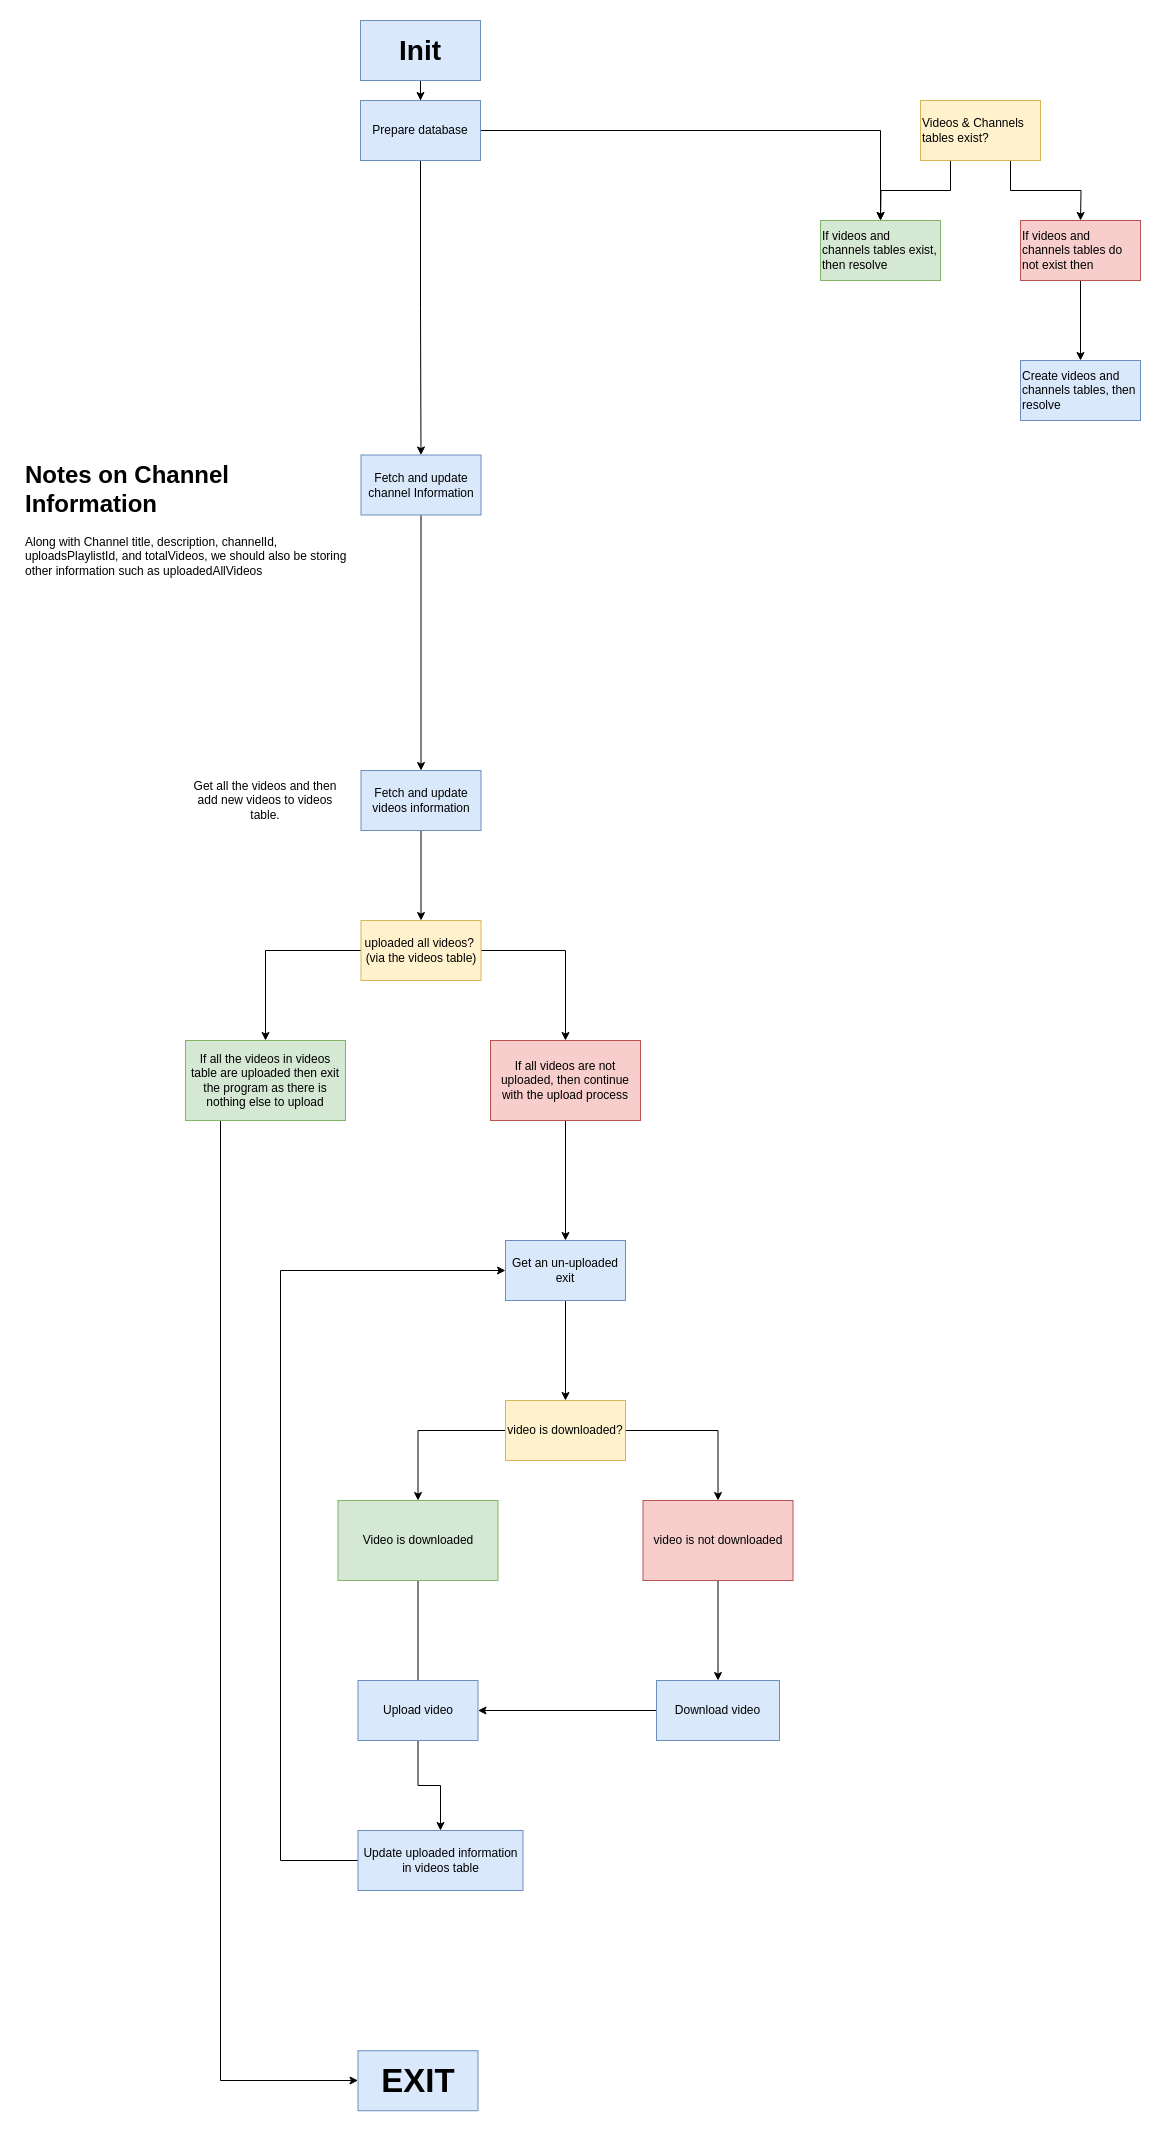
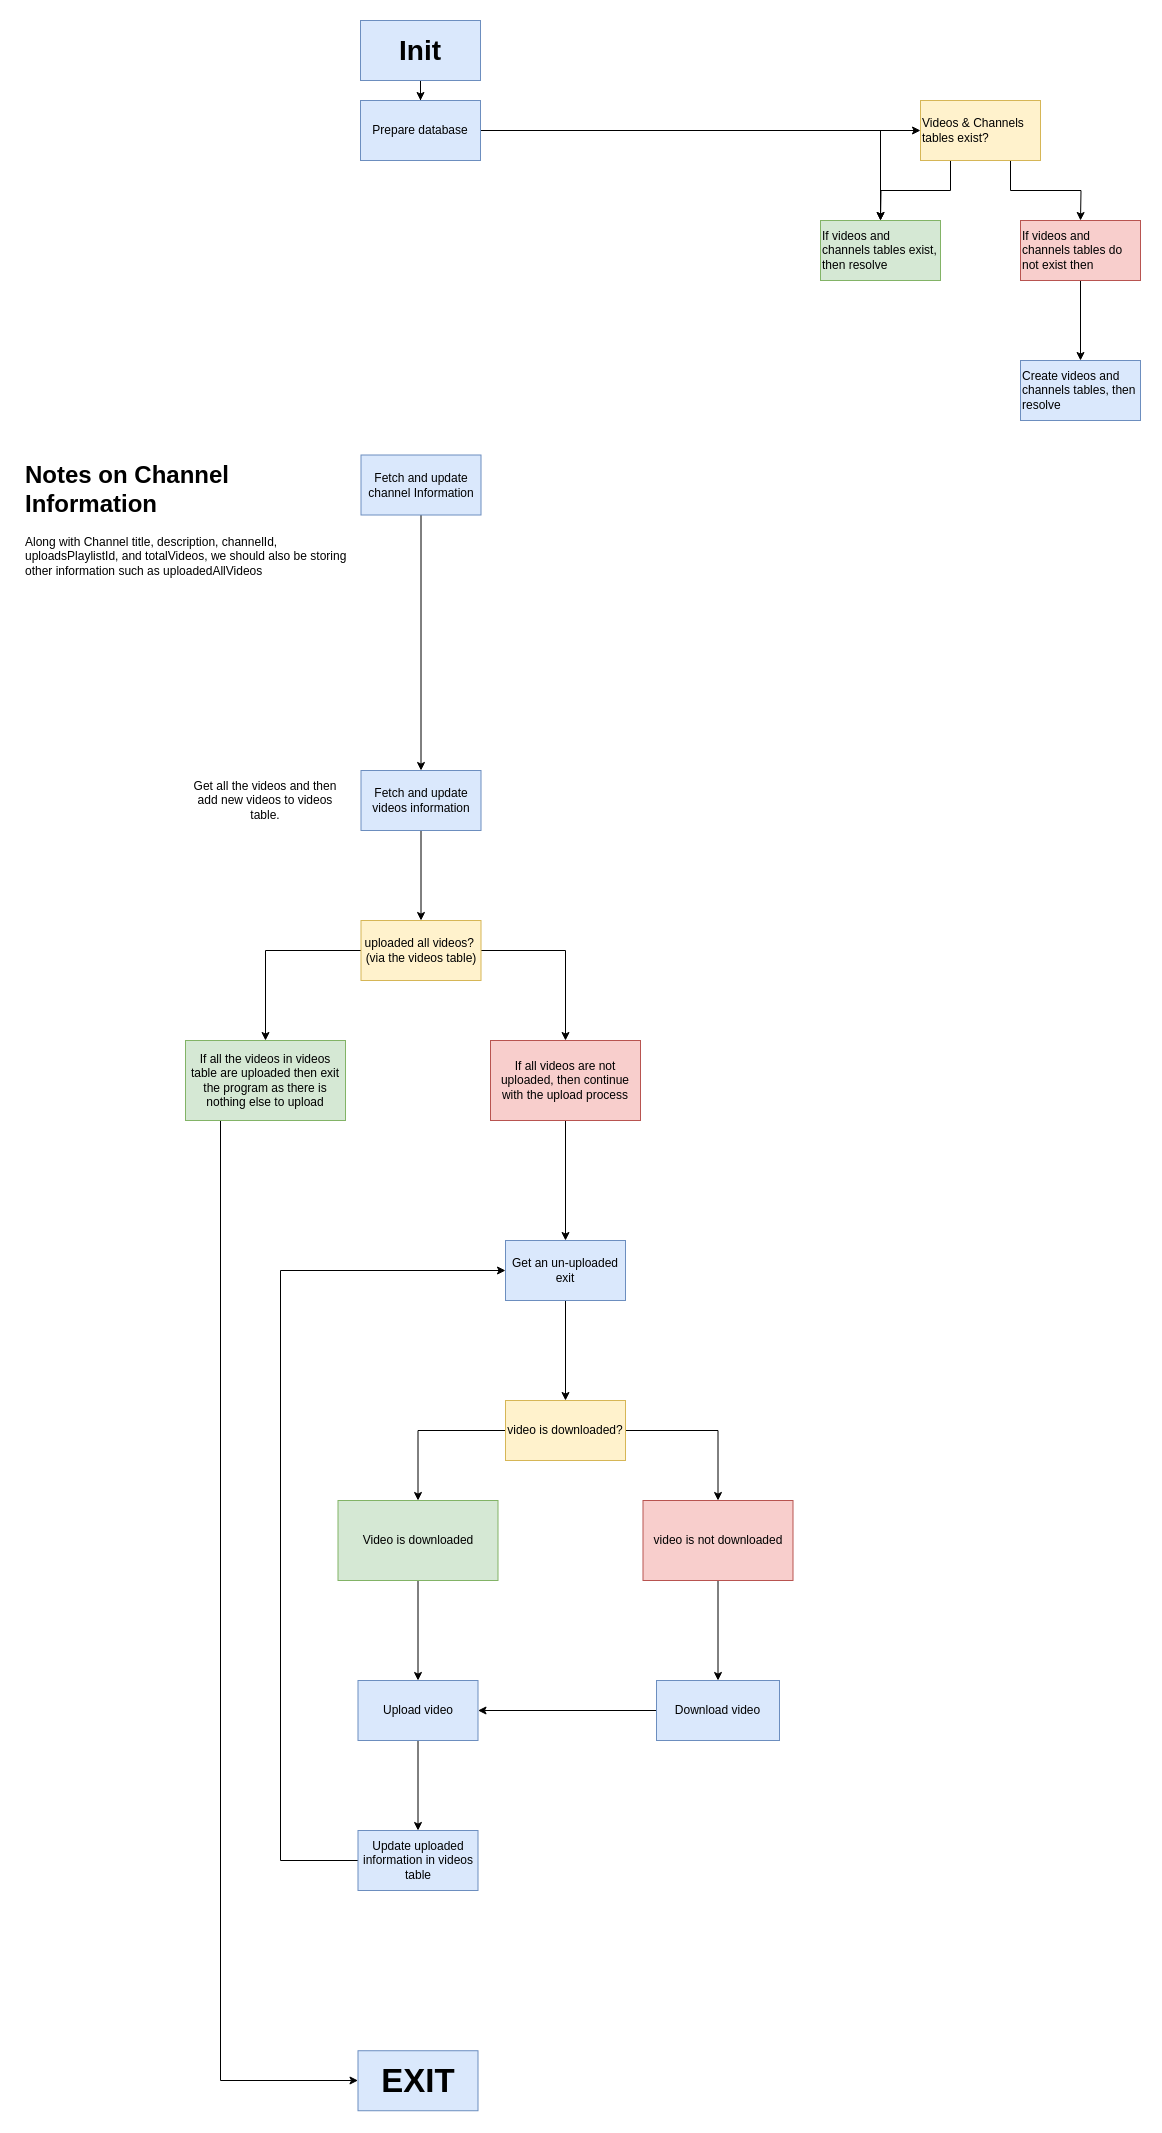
edge "Prepare database" -> "Fetch and update channel Information": now "Prepare database" -> "Videos & Channels tables exist?"
edge "Video is downloaded" -- "Upload video": arrowhead none -> classic
node "Update uploaded information in videos table": size 165x60 -> 120x60
